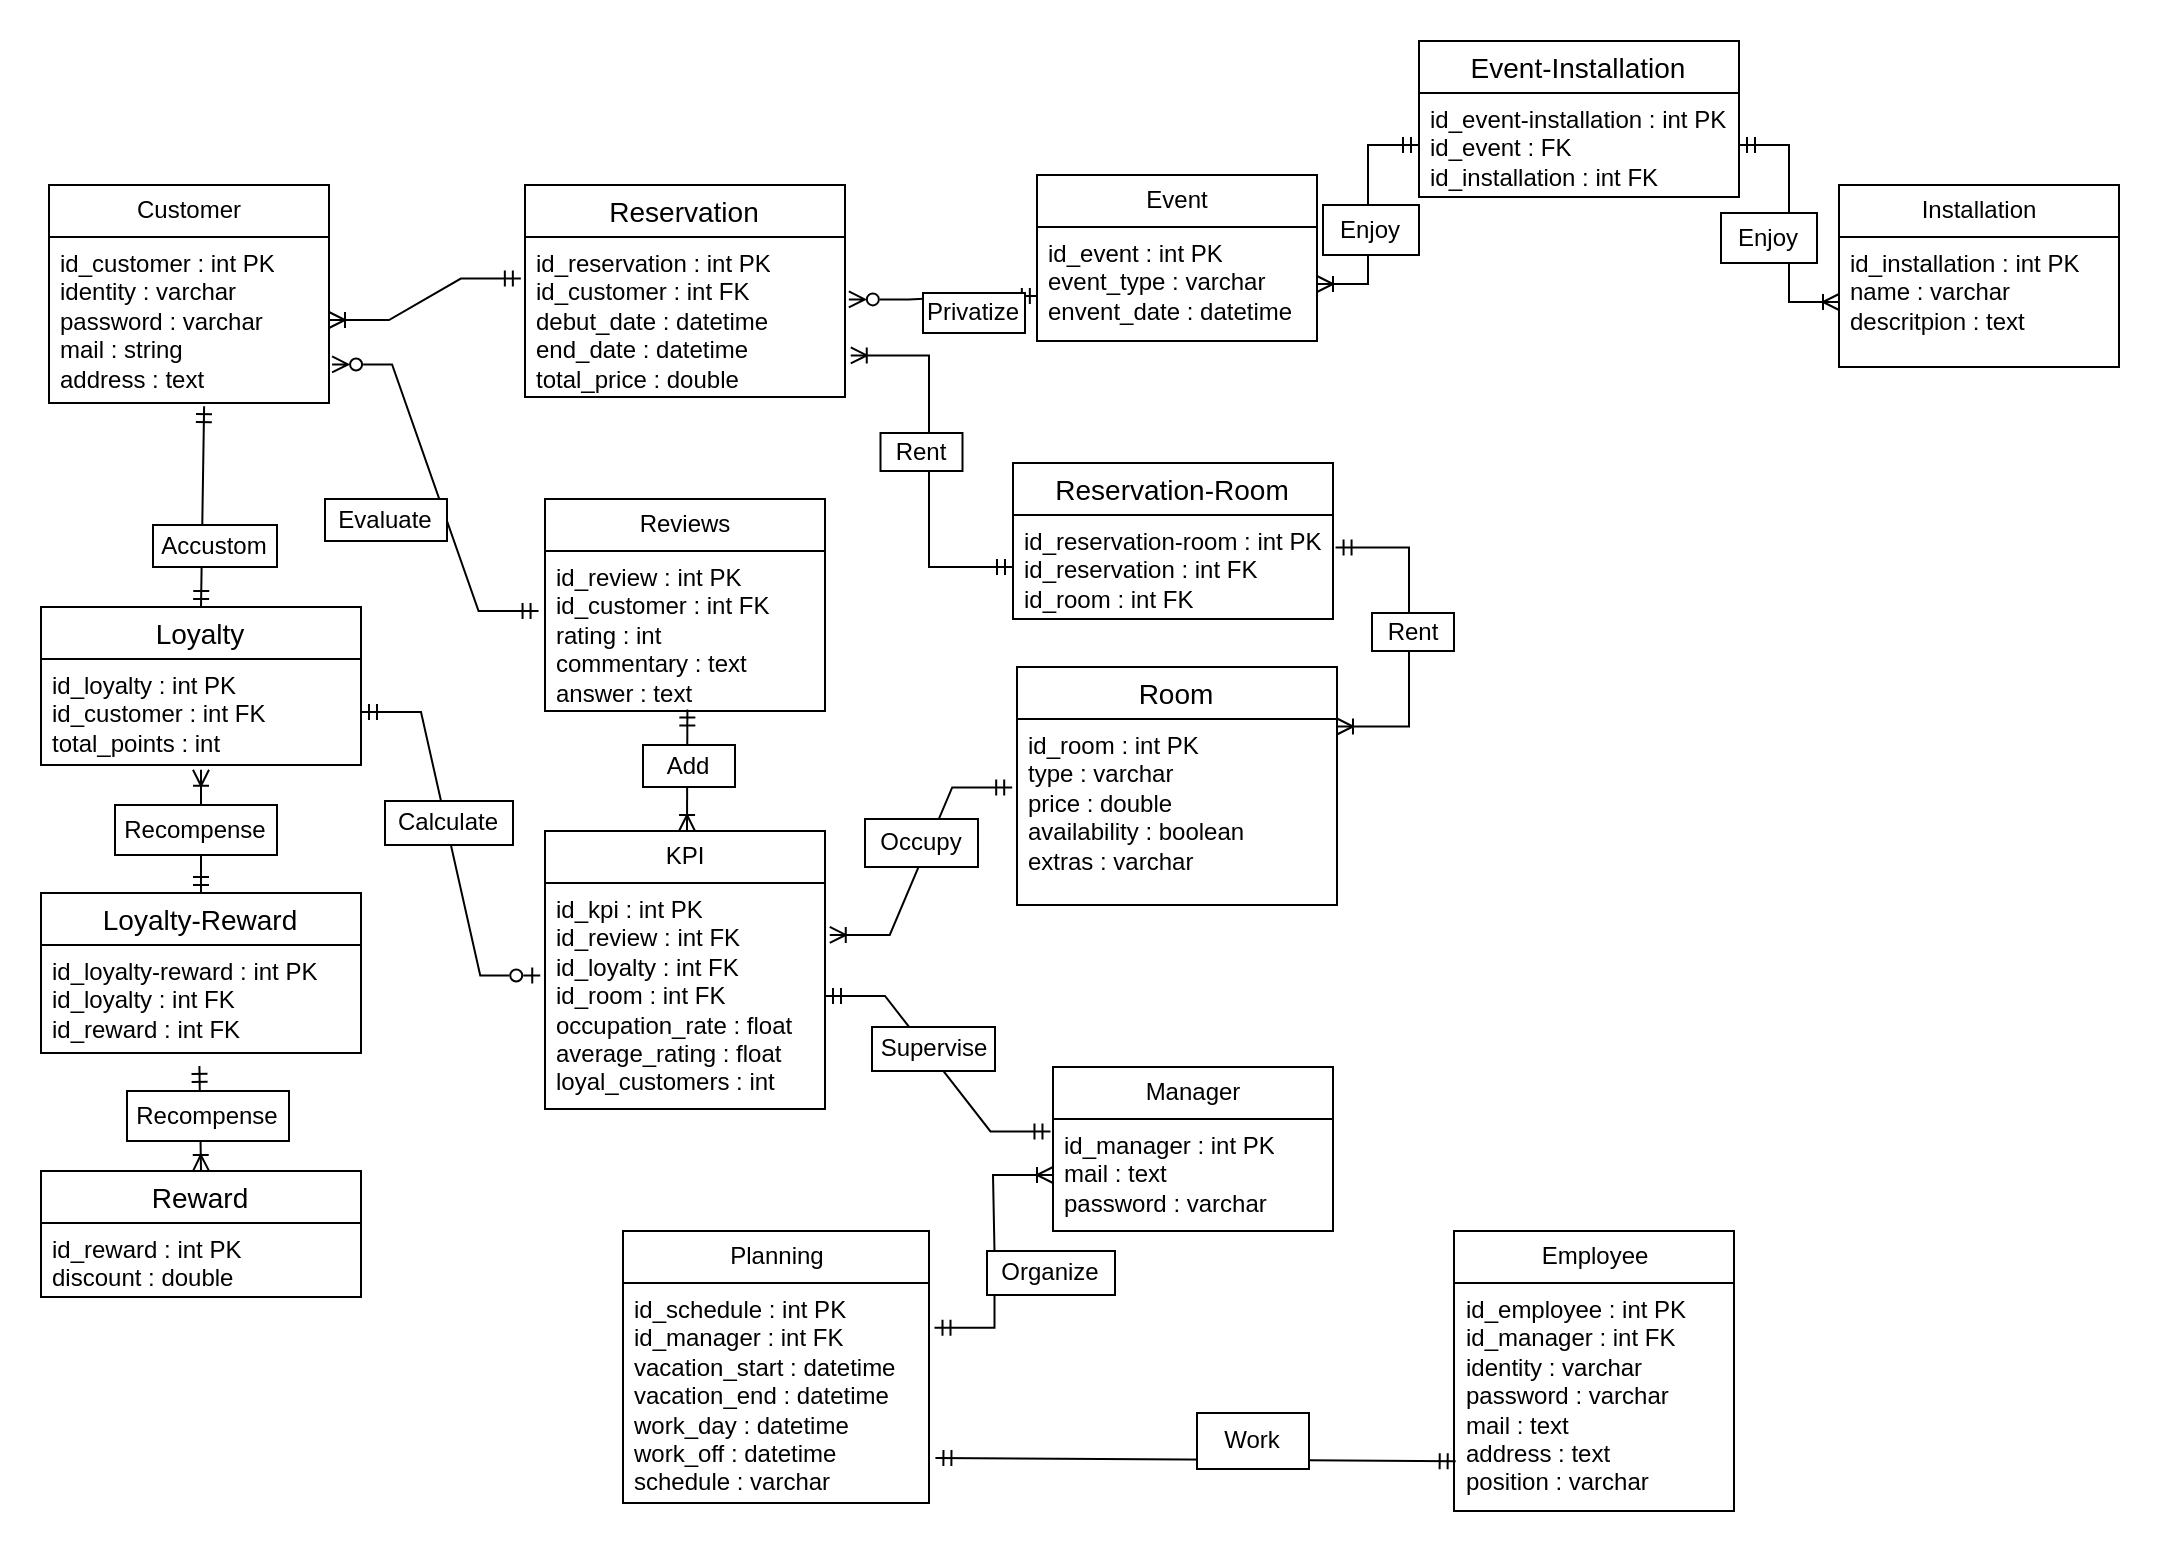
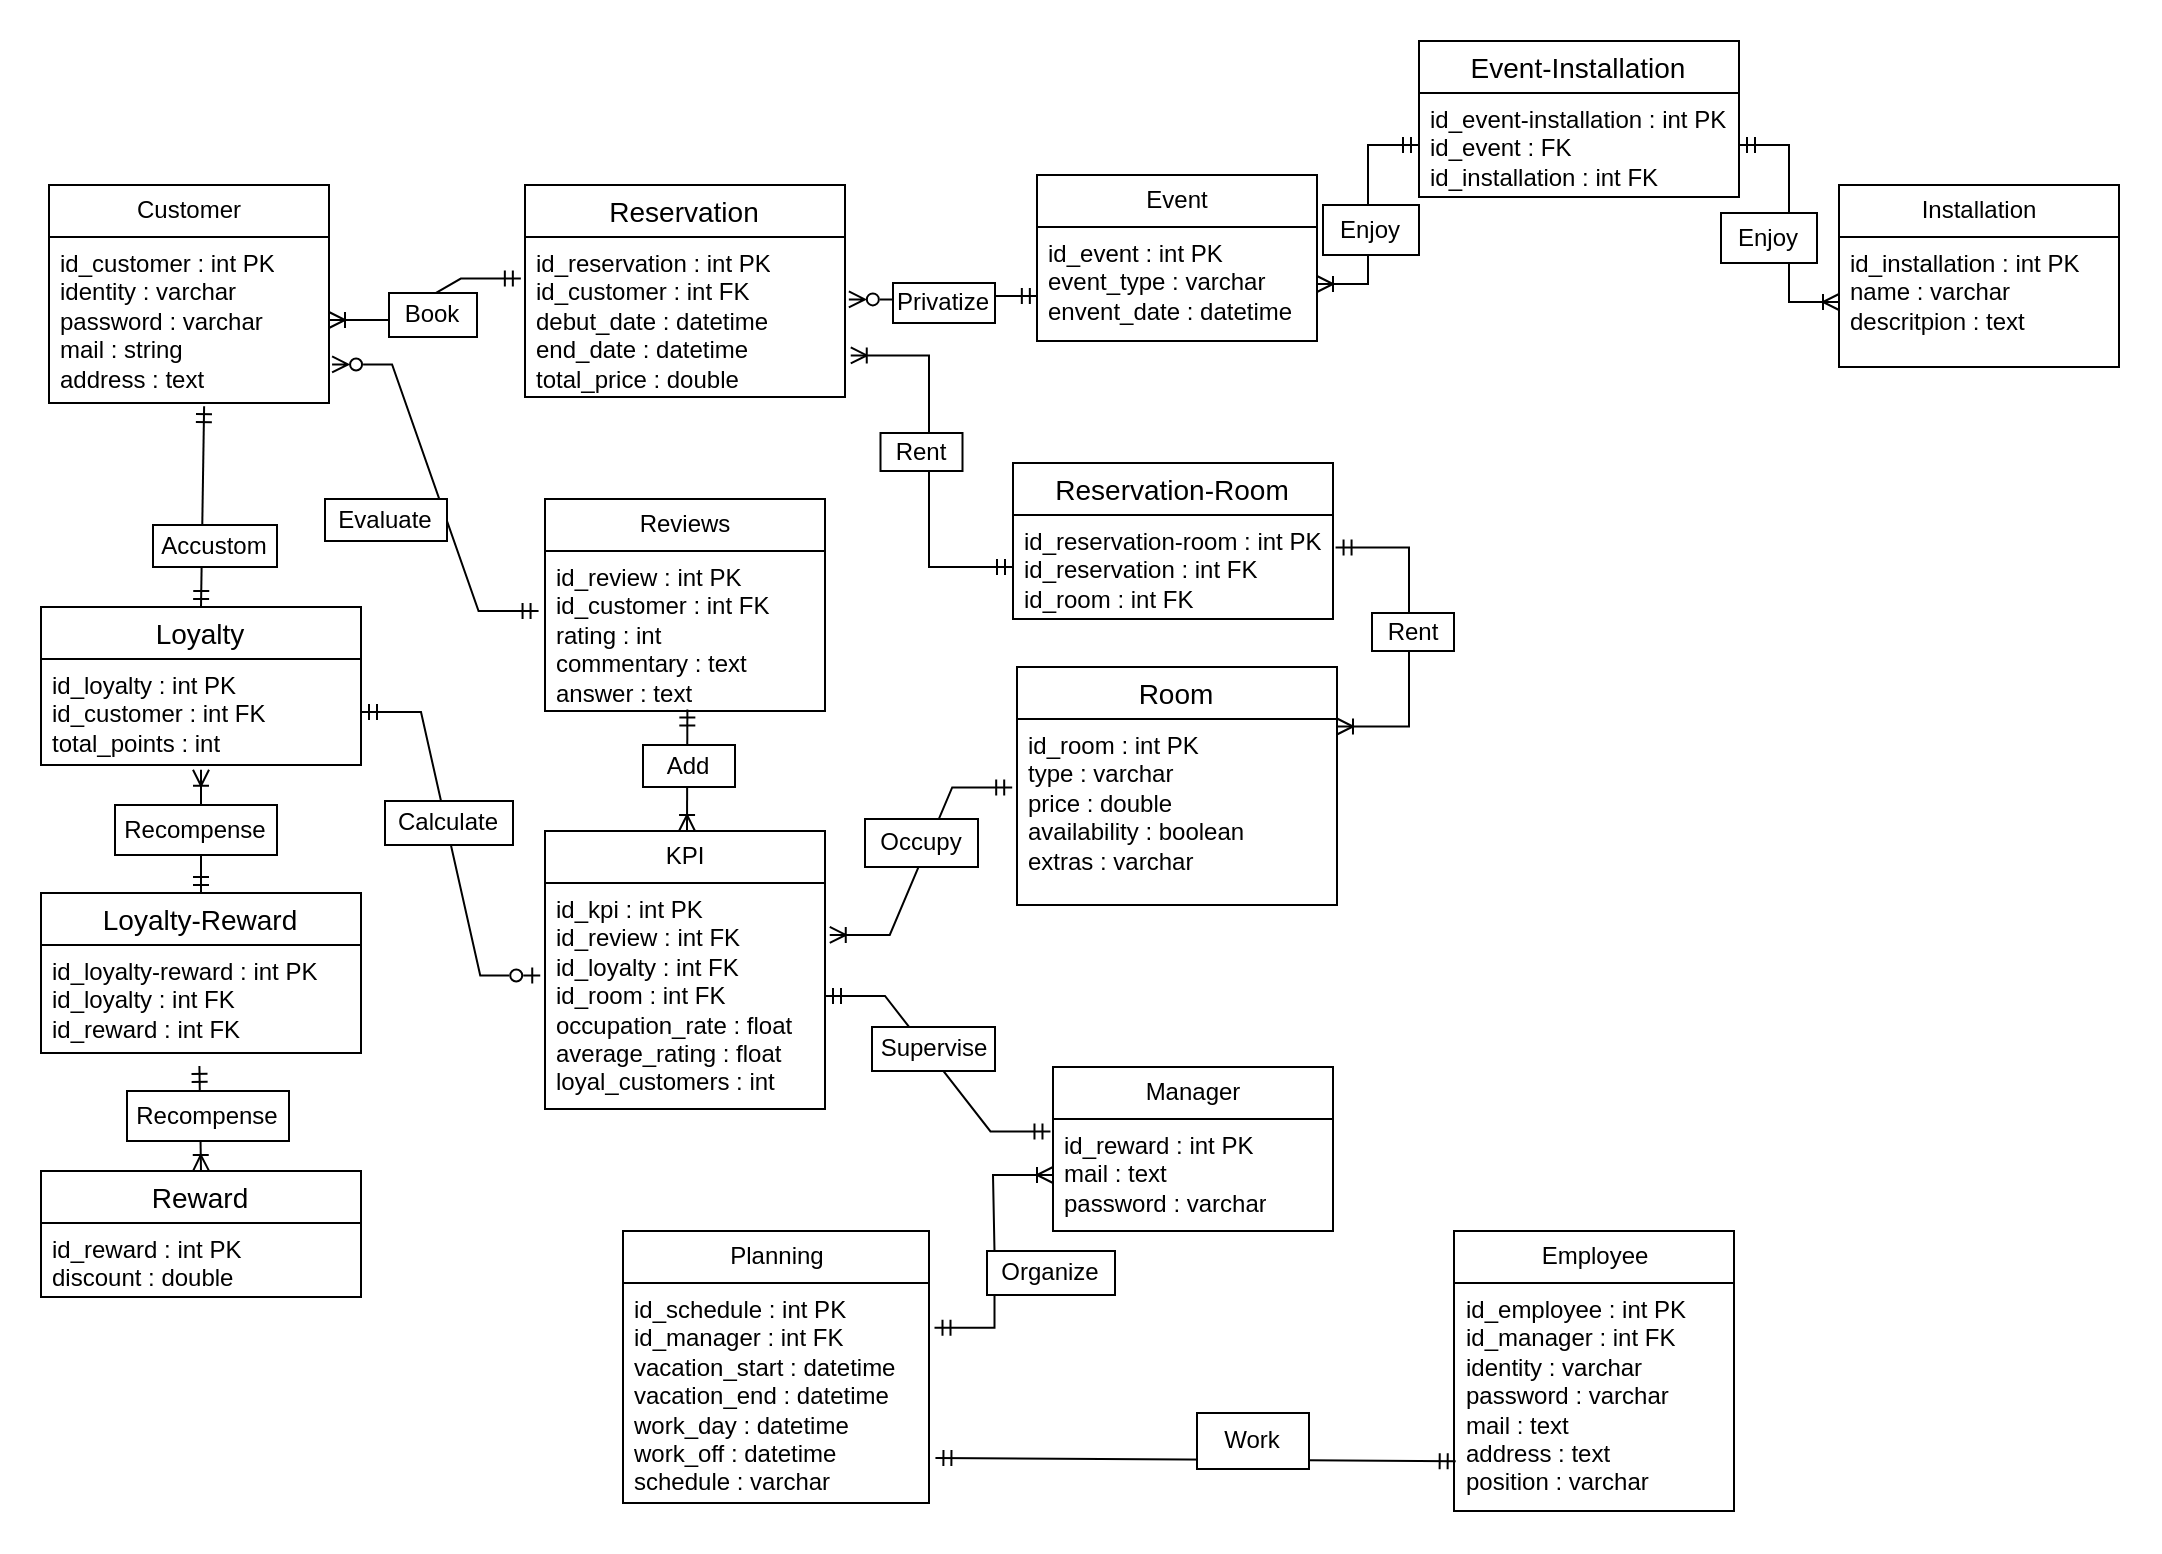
node "Privatize": moved (974, 313) -> (944, 303)
node "Book": added
node "id_manager : int PK mail : text password : varchar": label "id_manager : int PK mail : text password : varchar" -> "id_reward : int PK mail : text password : varchar"
